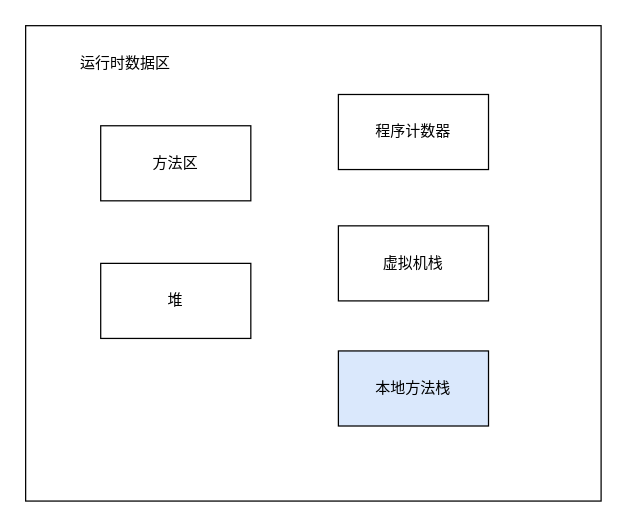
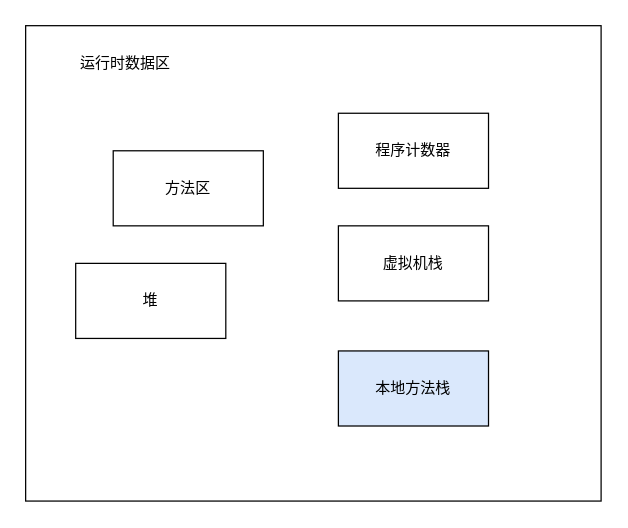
node "程序计数器": moved (413, 132) -> (413, 151)
node "方法区": moved (176, 163) -> (188, 188)
node "堆": moved (176, 301) -> (151, 301)
